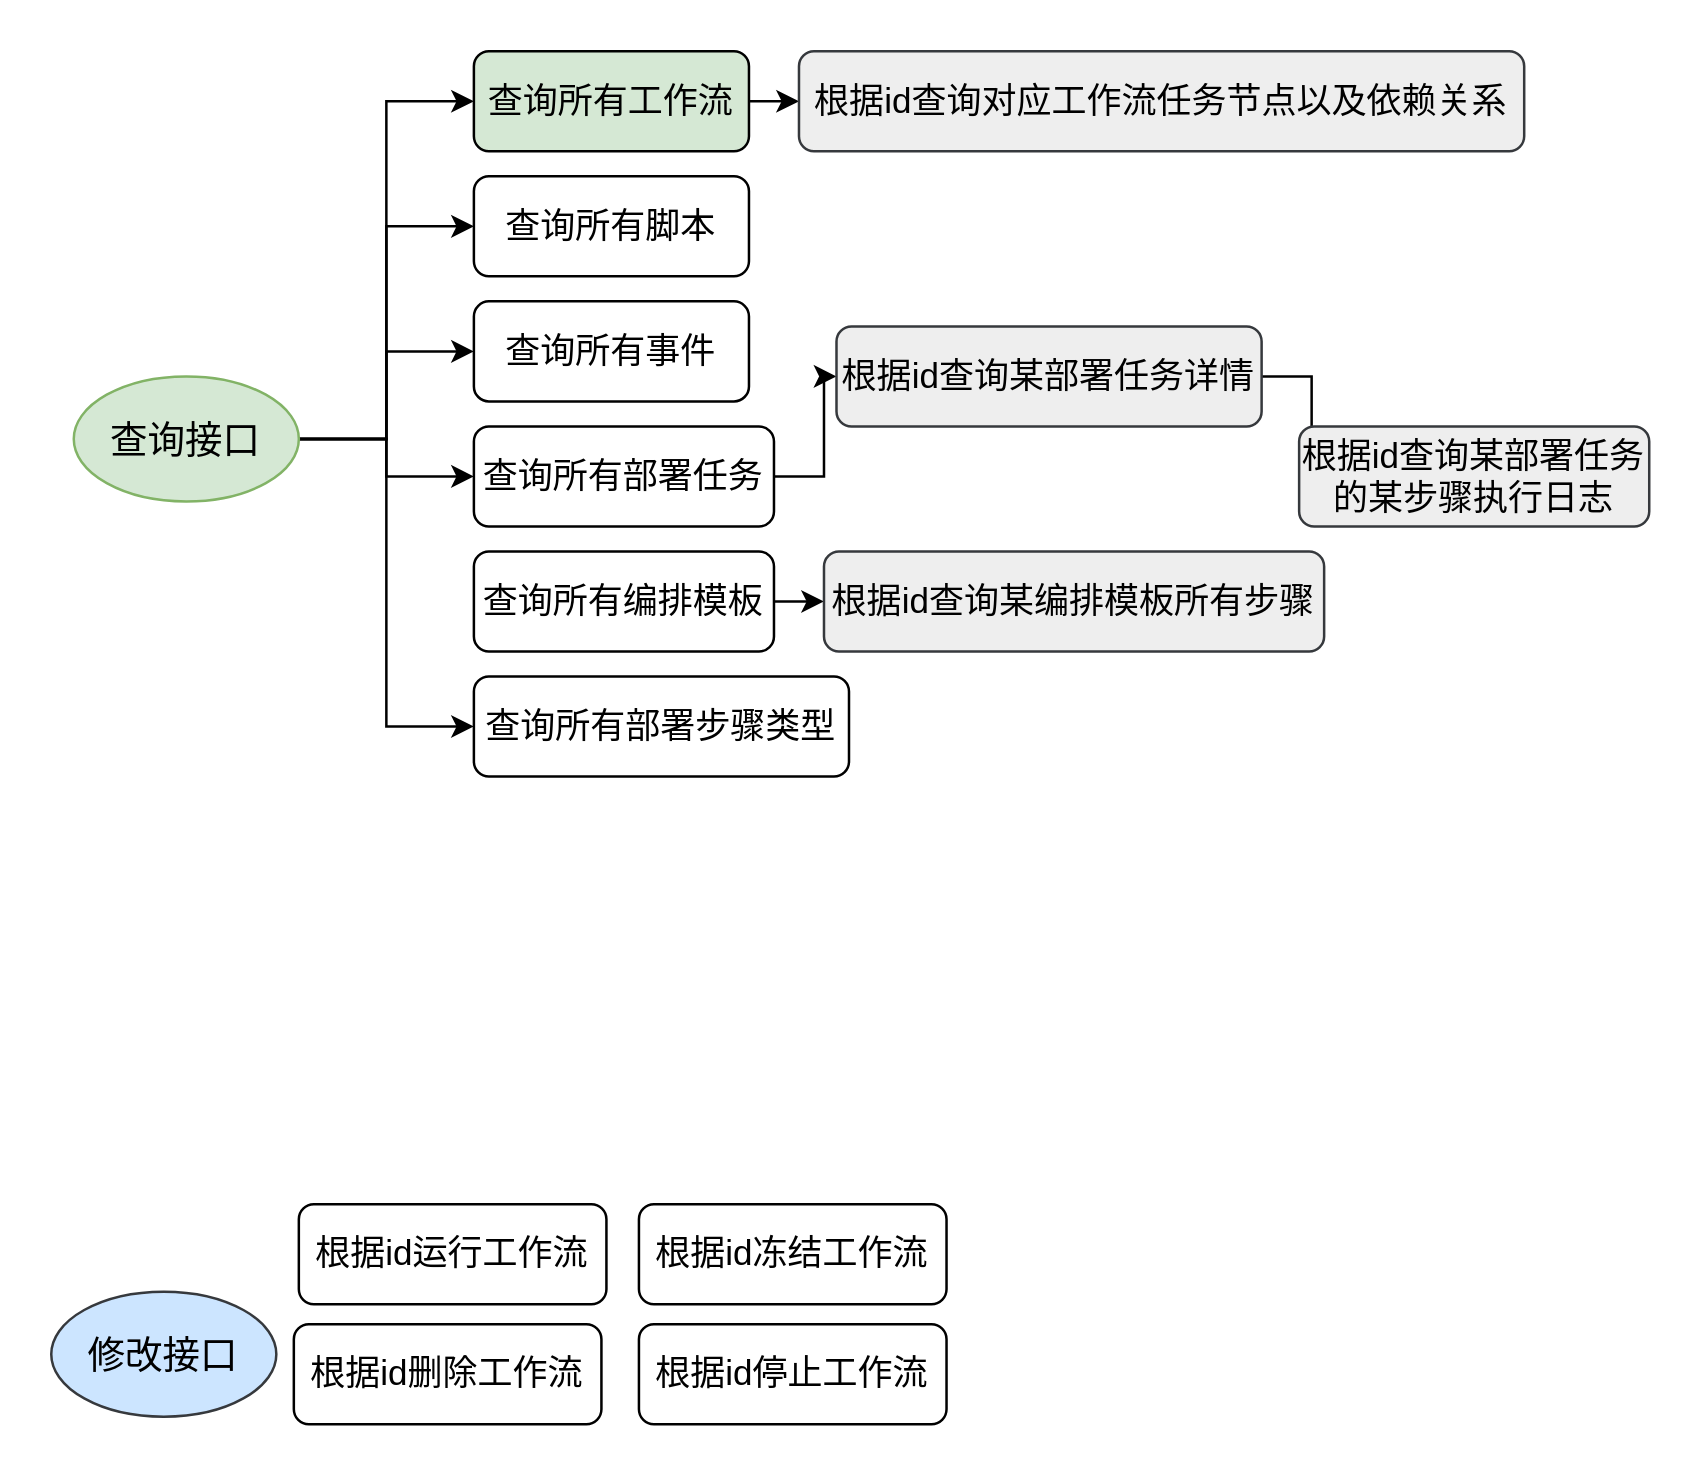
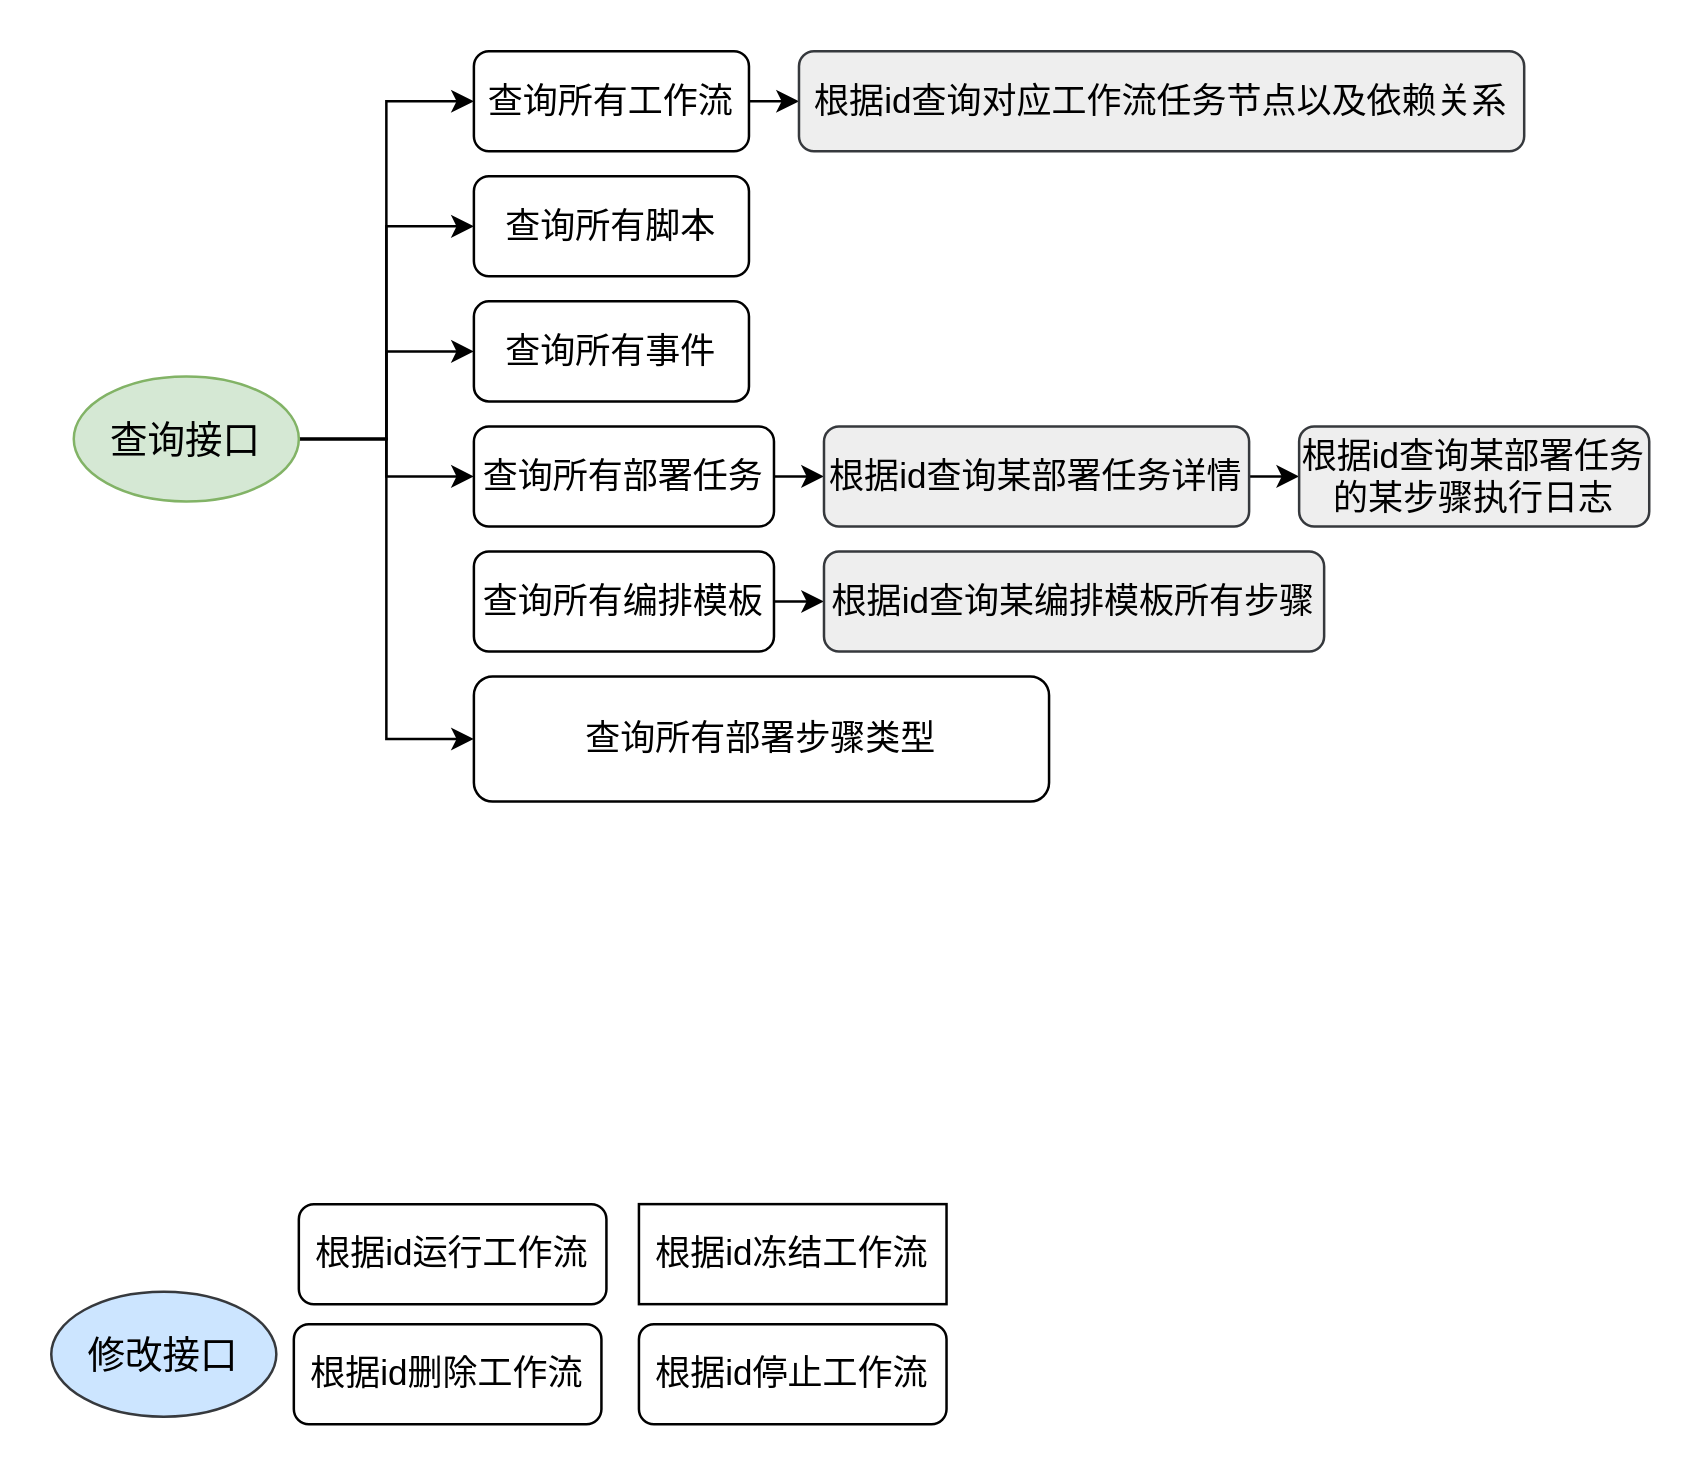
node "查询所有工作流": fillcolor #d5e8d4 -> #ffffff
node "根据id查询某部署任务详情": moved (1049, 376) -> (1036, 476)
node "查询所有部署步骤类型": size 375x100 -> 575x125
node "根据id冻结工作流": shape rounded rectangle -> rectangle
